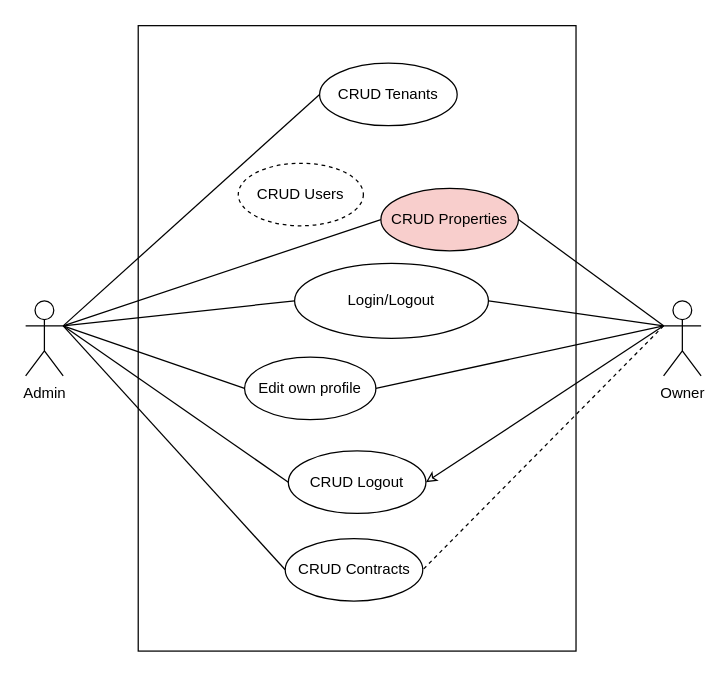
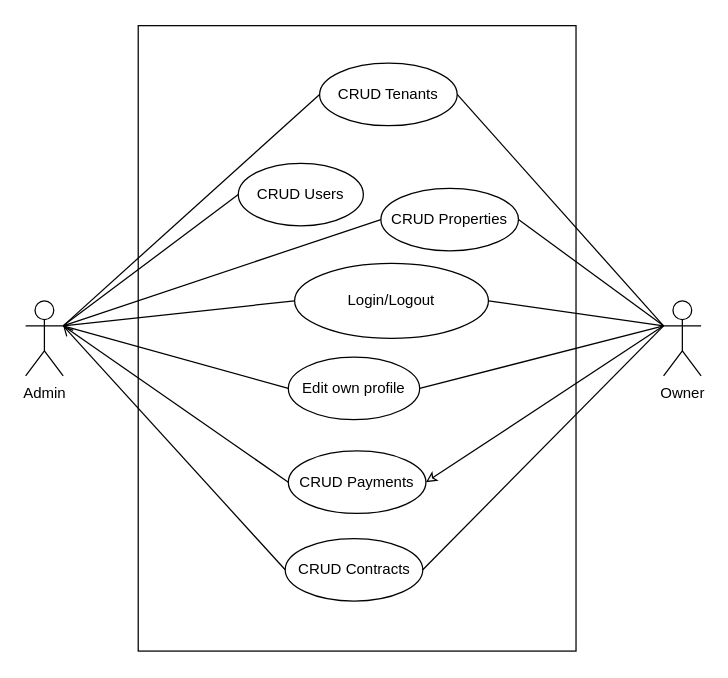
node "CRUD Users": style dashed -> solid
edge "CRUD Tenants" -- "Owner": added
node "CRUD Properties": fillcolor #f8cecc -> #ffffff
edge "CRUD Users" -- "Admin": added
edge "Admin" -- "CRUD Contracts": arrowhead none -> open
node "Edit own profile": moved (310, 388) -> (354, 388)
edge "Owner" -- "CRUD Contracts": style dashed -> solid
node "CRUD Logout": label "CRUD Logout" -> "CRUD Payments"
